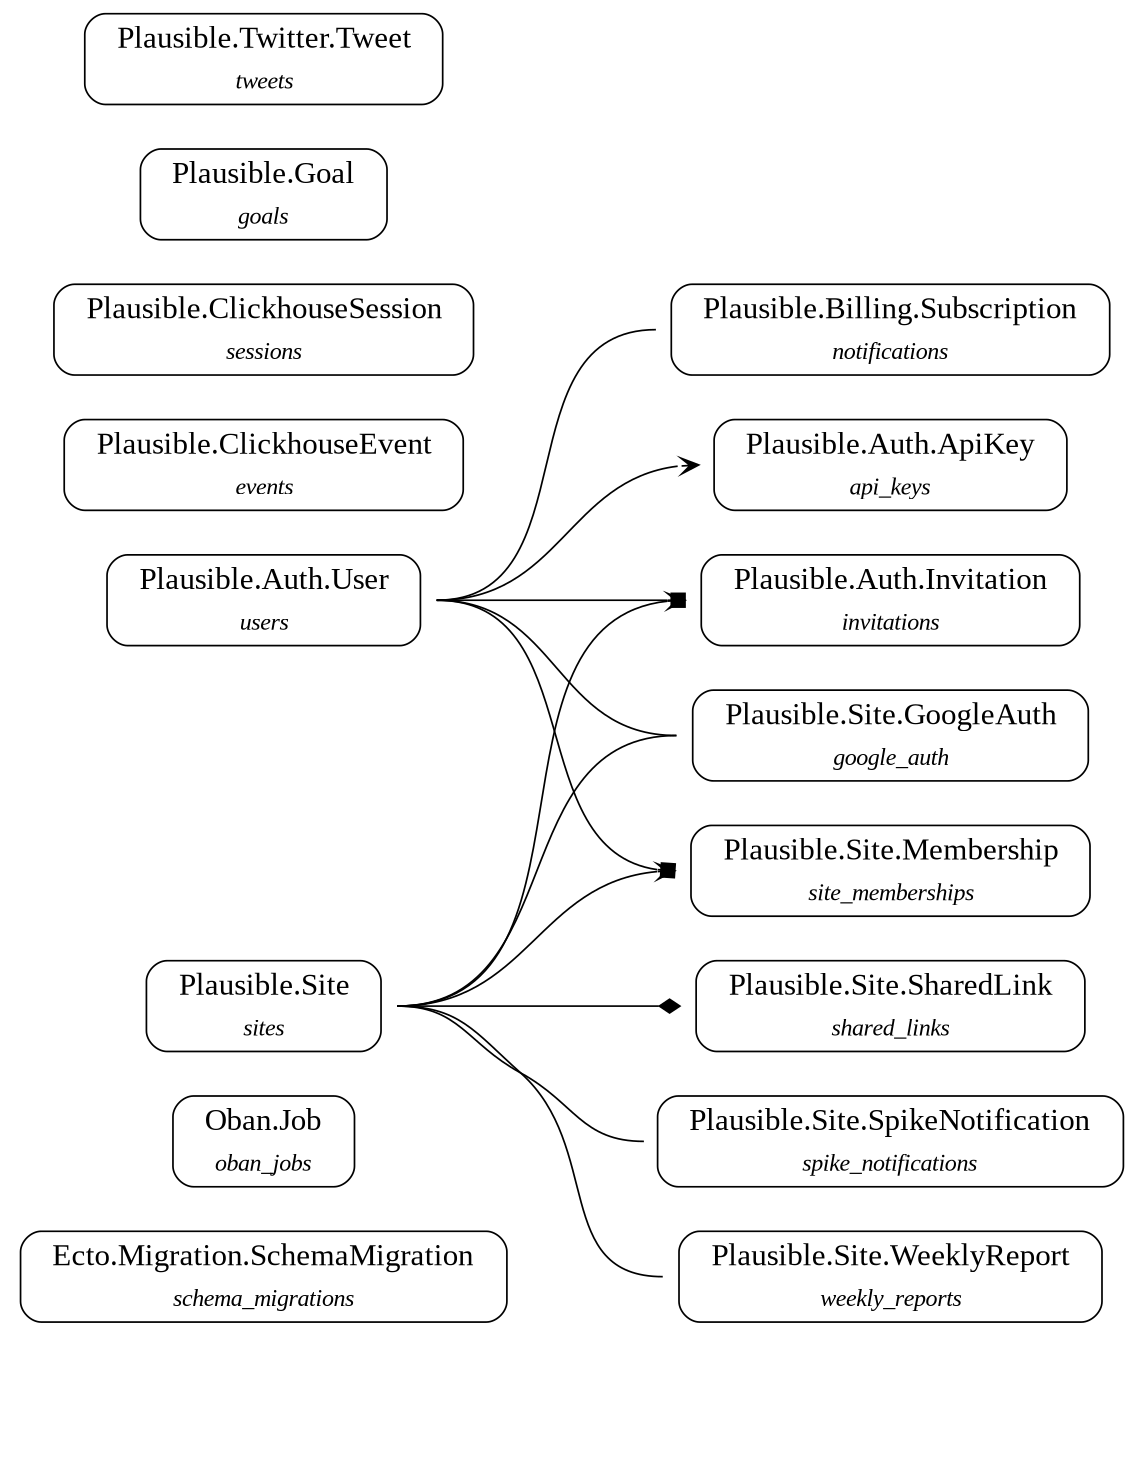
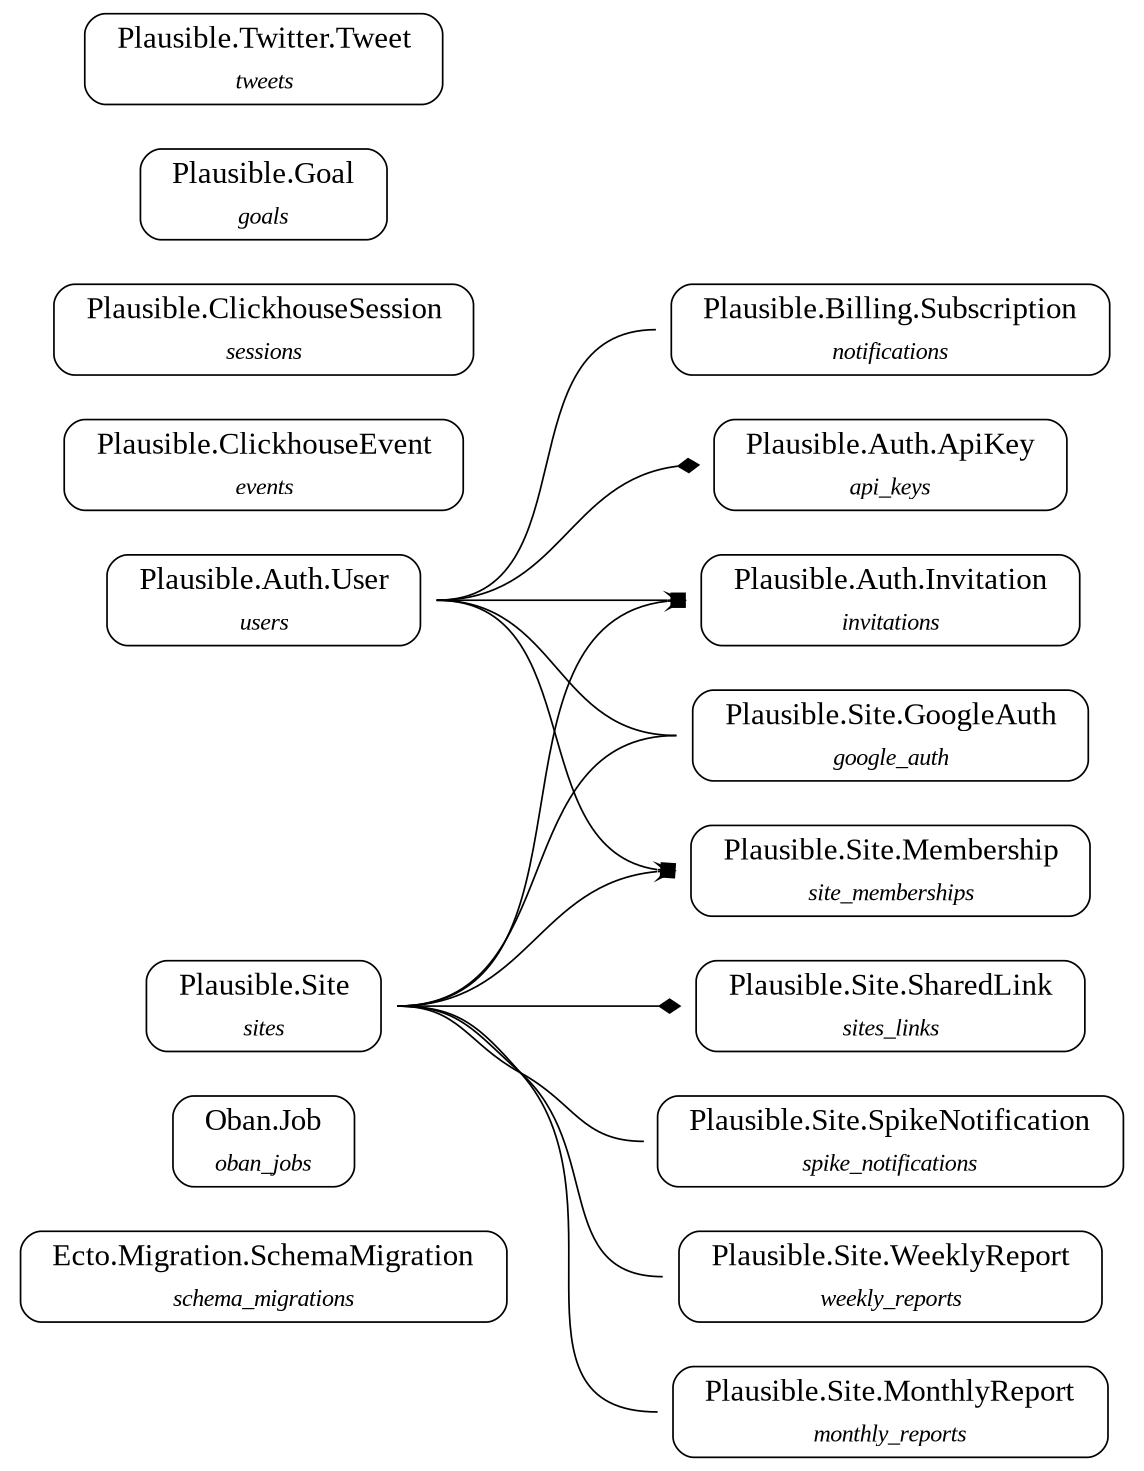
edge "Plausible.Auth.User" -> "Plausible.Auth.ApiKey": arrowhead vee -> diamond
node "Plausible.Site.SharedLink": text "shared_links" -> "sites_links"
node "Plausible.Site.MonthlyReport": added
